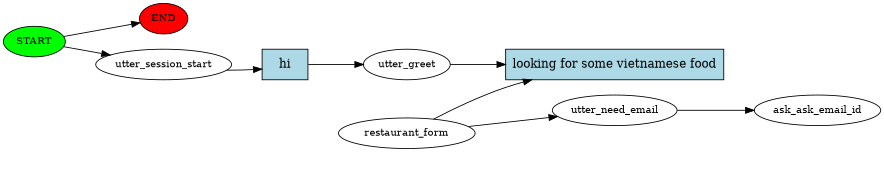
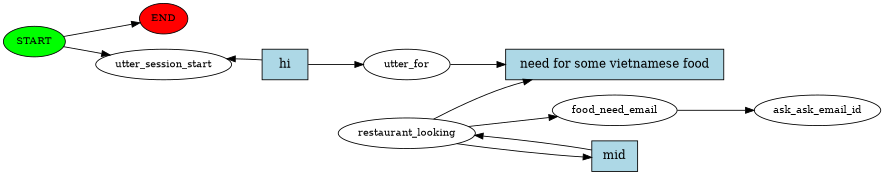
node "utter_greet": label "utter_greet" -> "utter_for"
node "looking for some vietnamese food": label "looking for some vietnamese food" -> "need for some vietnamese food"
edge "utter_session_start" -> "hi": reversed
node "utter_need_email": label "utter_need_email" -> "food_need_email"
node "restaurant_form": label "restaurant_form" -> "restaurant_looking"
node "mid": added
